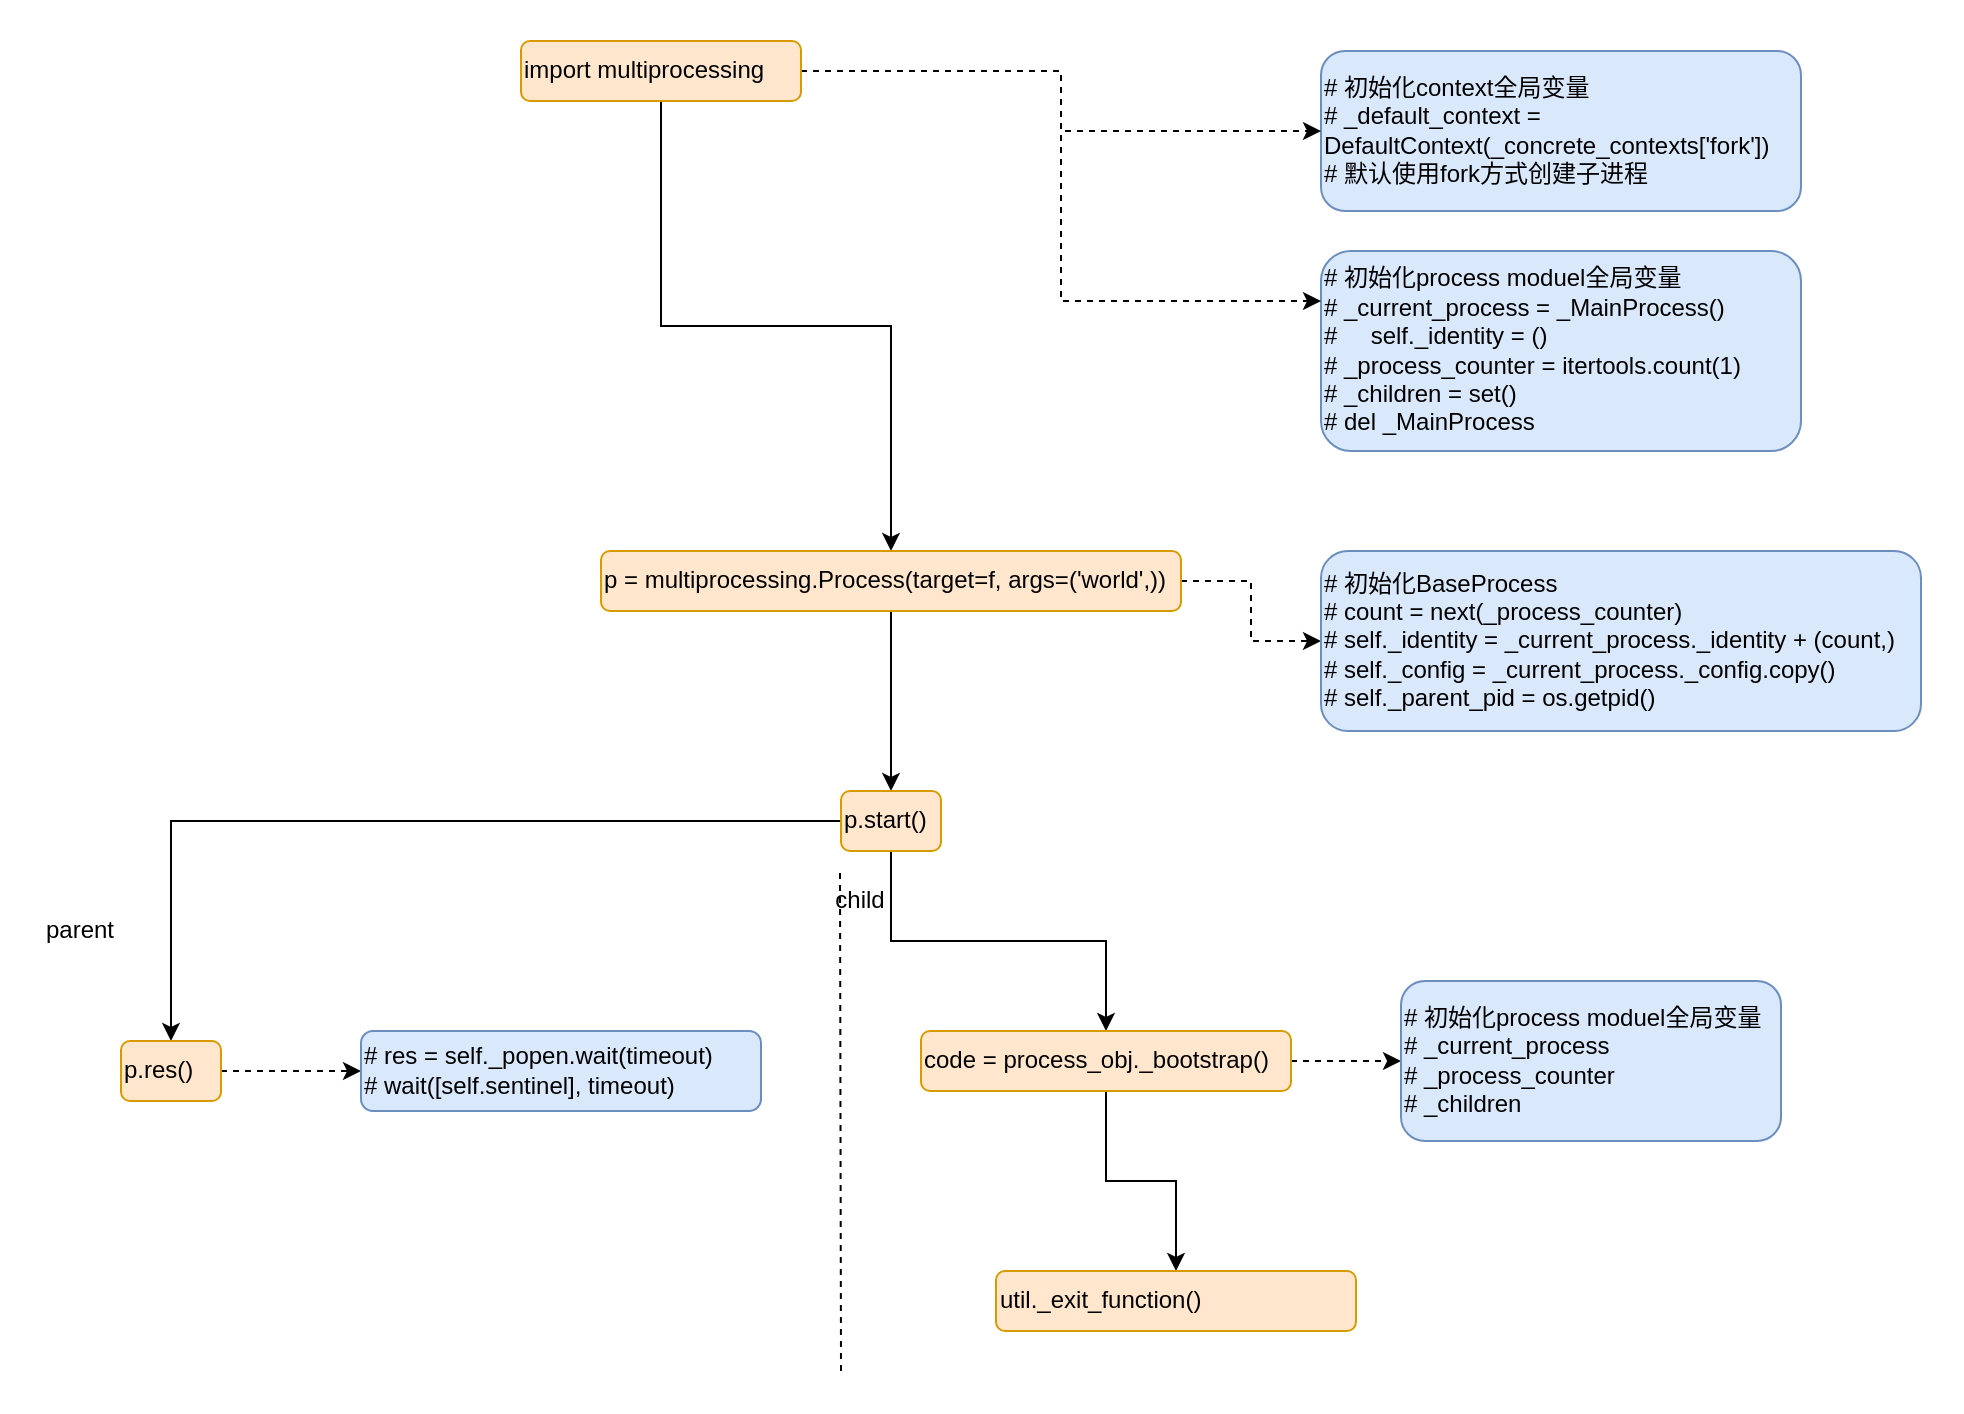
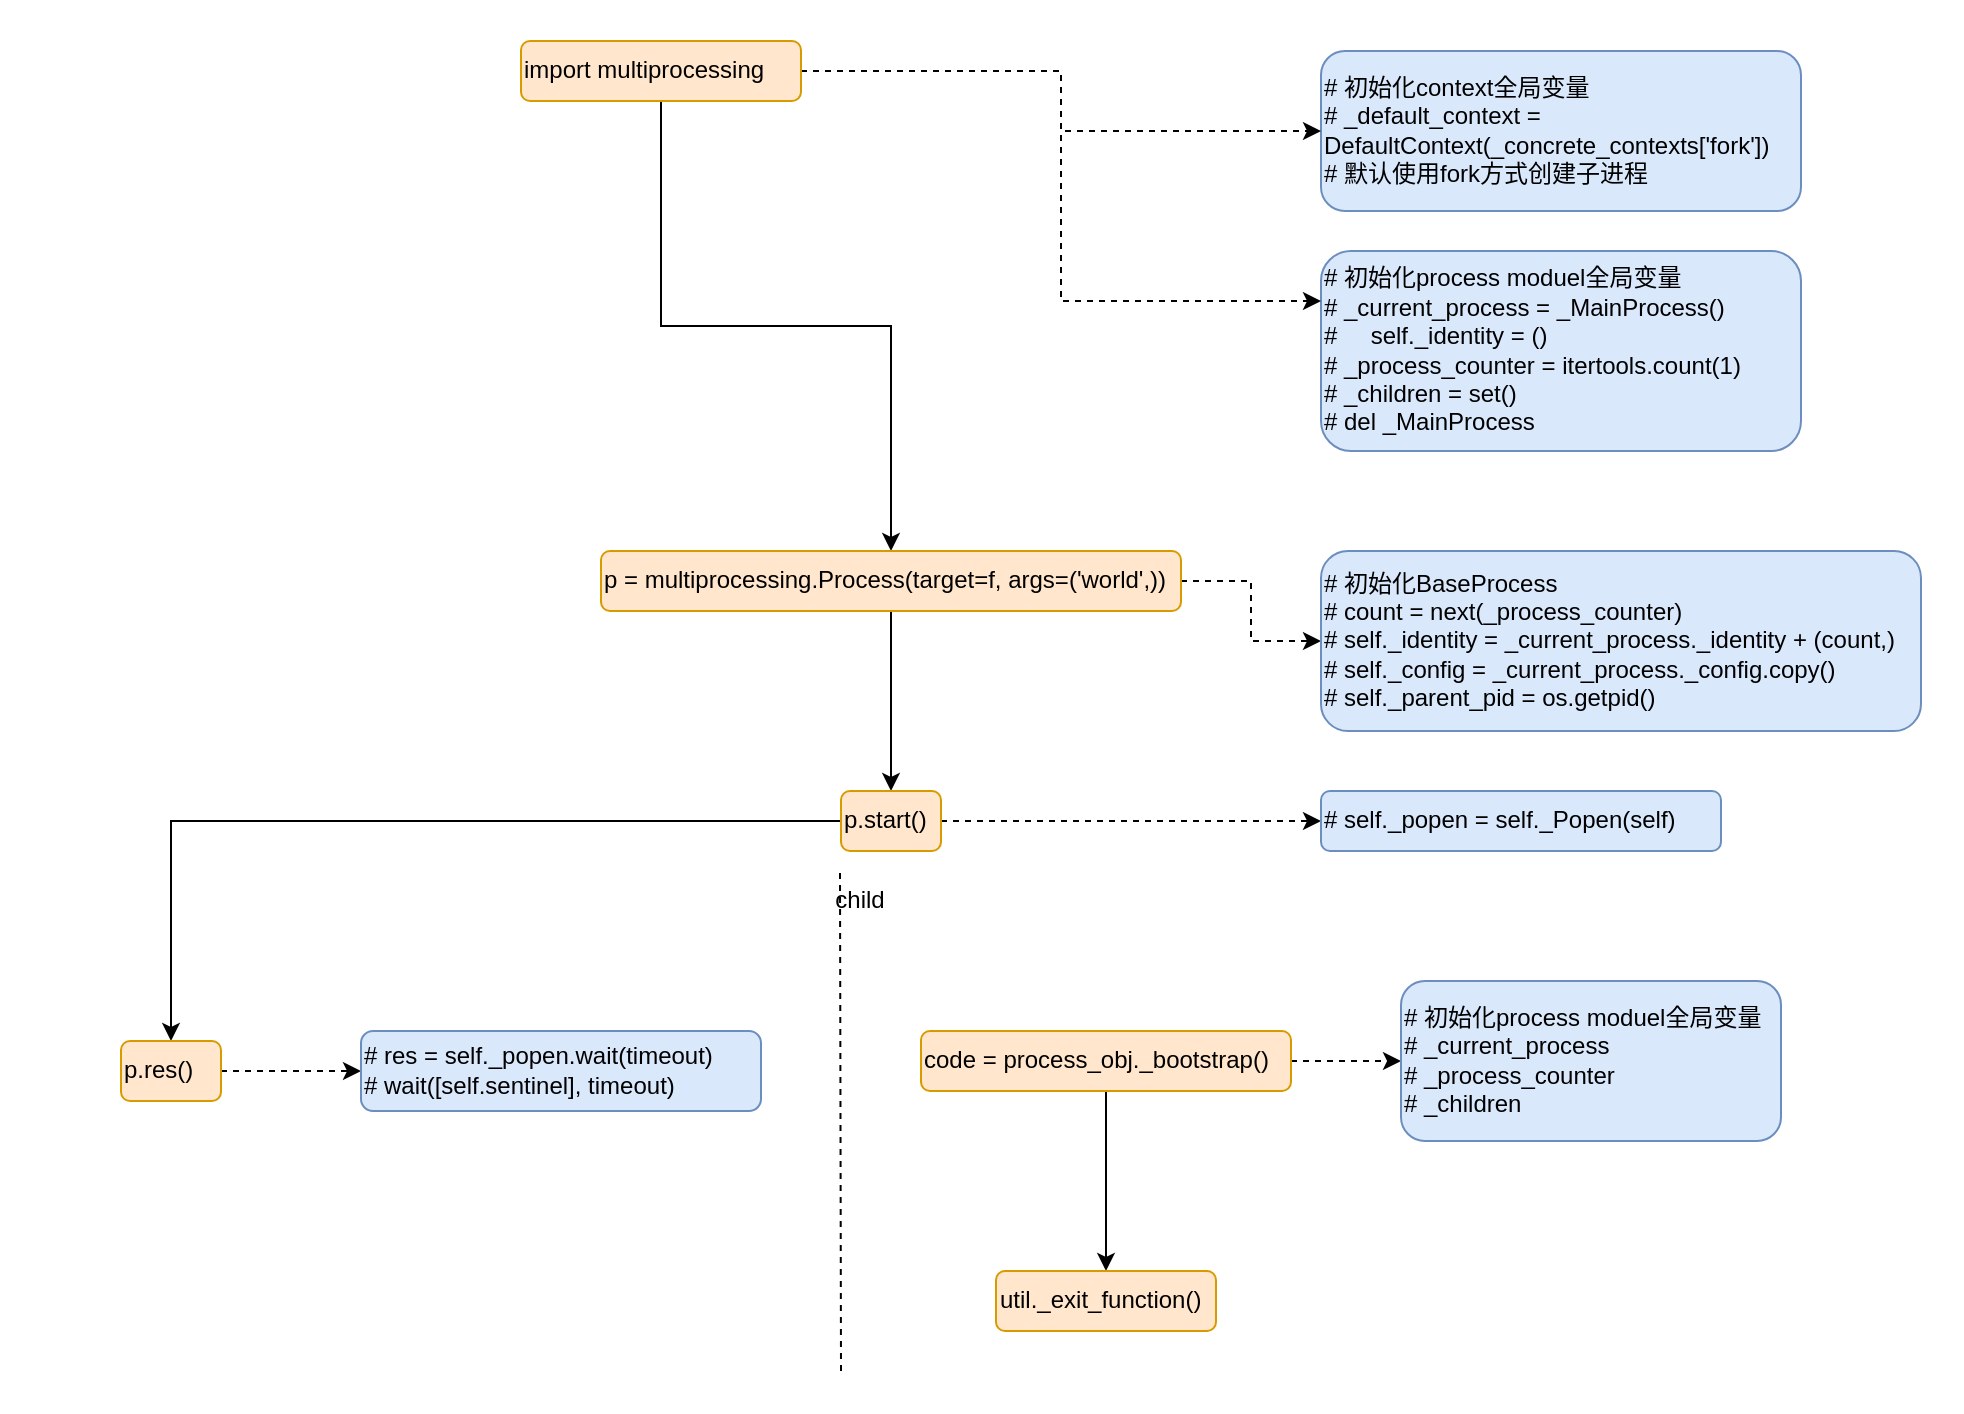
edge "p.start()" -> "# self._popen = self._Popen(self)": added
node "# self._popen = self._Popen(self)": added
node "parent": removed
edge "p.start()" -> "code = process_obj._bootstrap()": removed
node "util._exit_function()": size 360x60 -> 220x60
